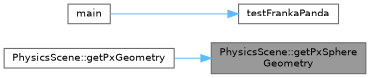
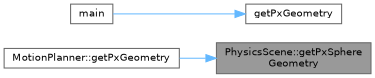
node "testFrankaPanda": label "testFrankaPanda" -> "getPxGeometry"
node "PhysicsScene::getPxGeometry": label "PhysicsScene::getPxGeometry" -> "MotionPlanner::getPxGeometry"
